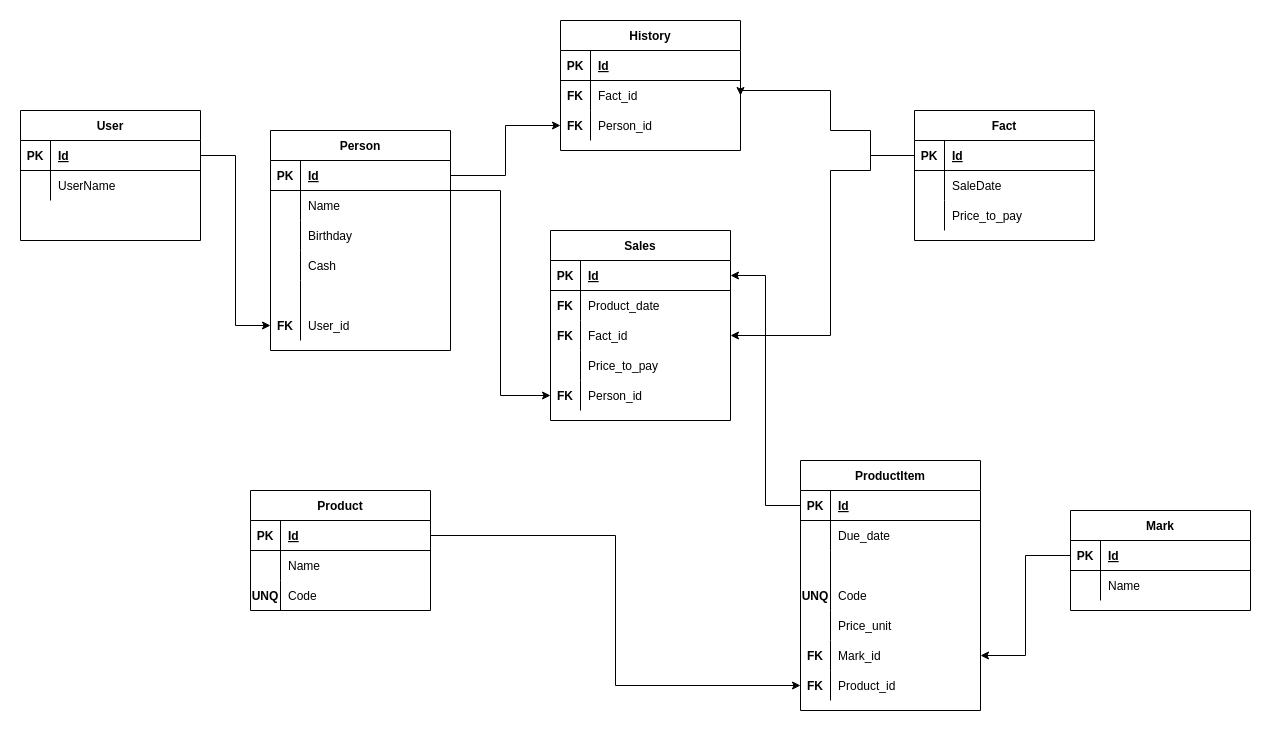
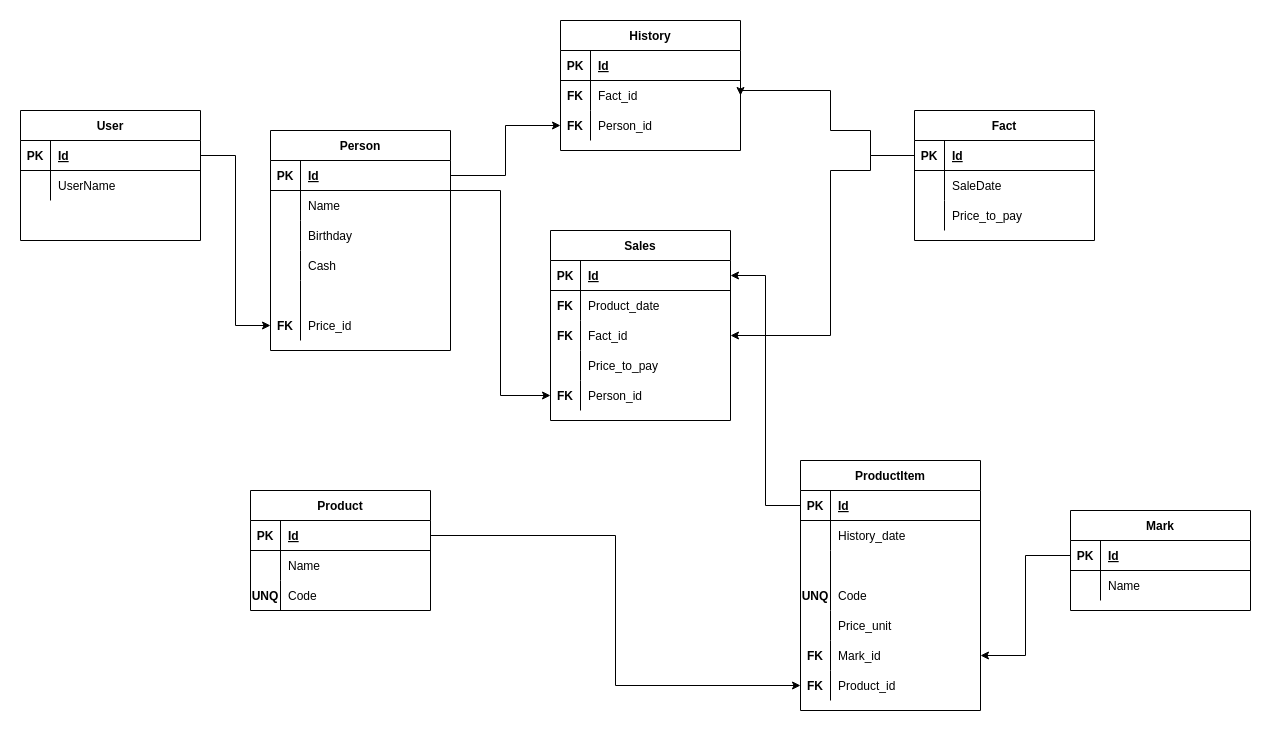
node "User_id": label "User_id" -> "Price_id"
node "Due_date": label "Due_date" -> "History_date"
